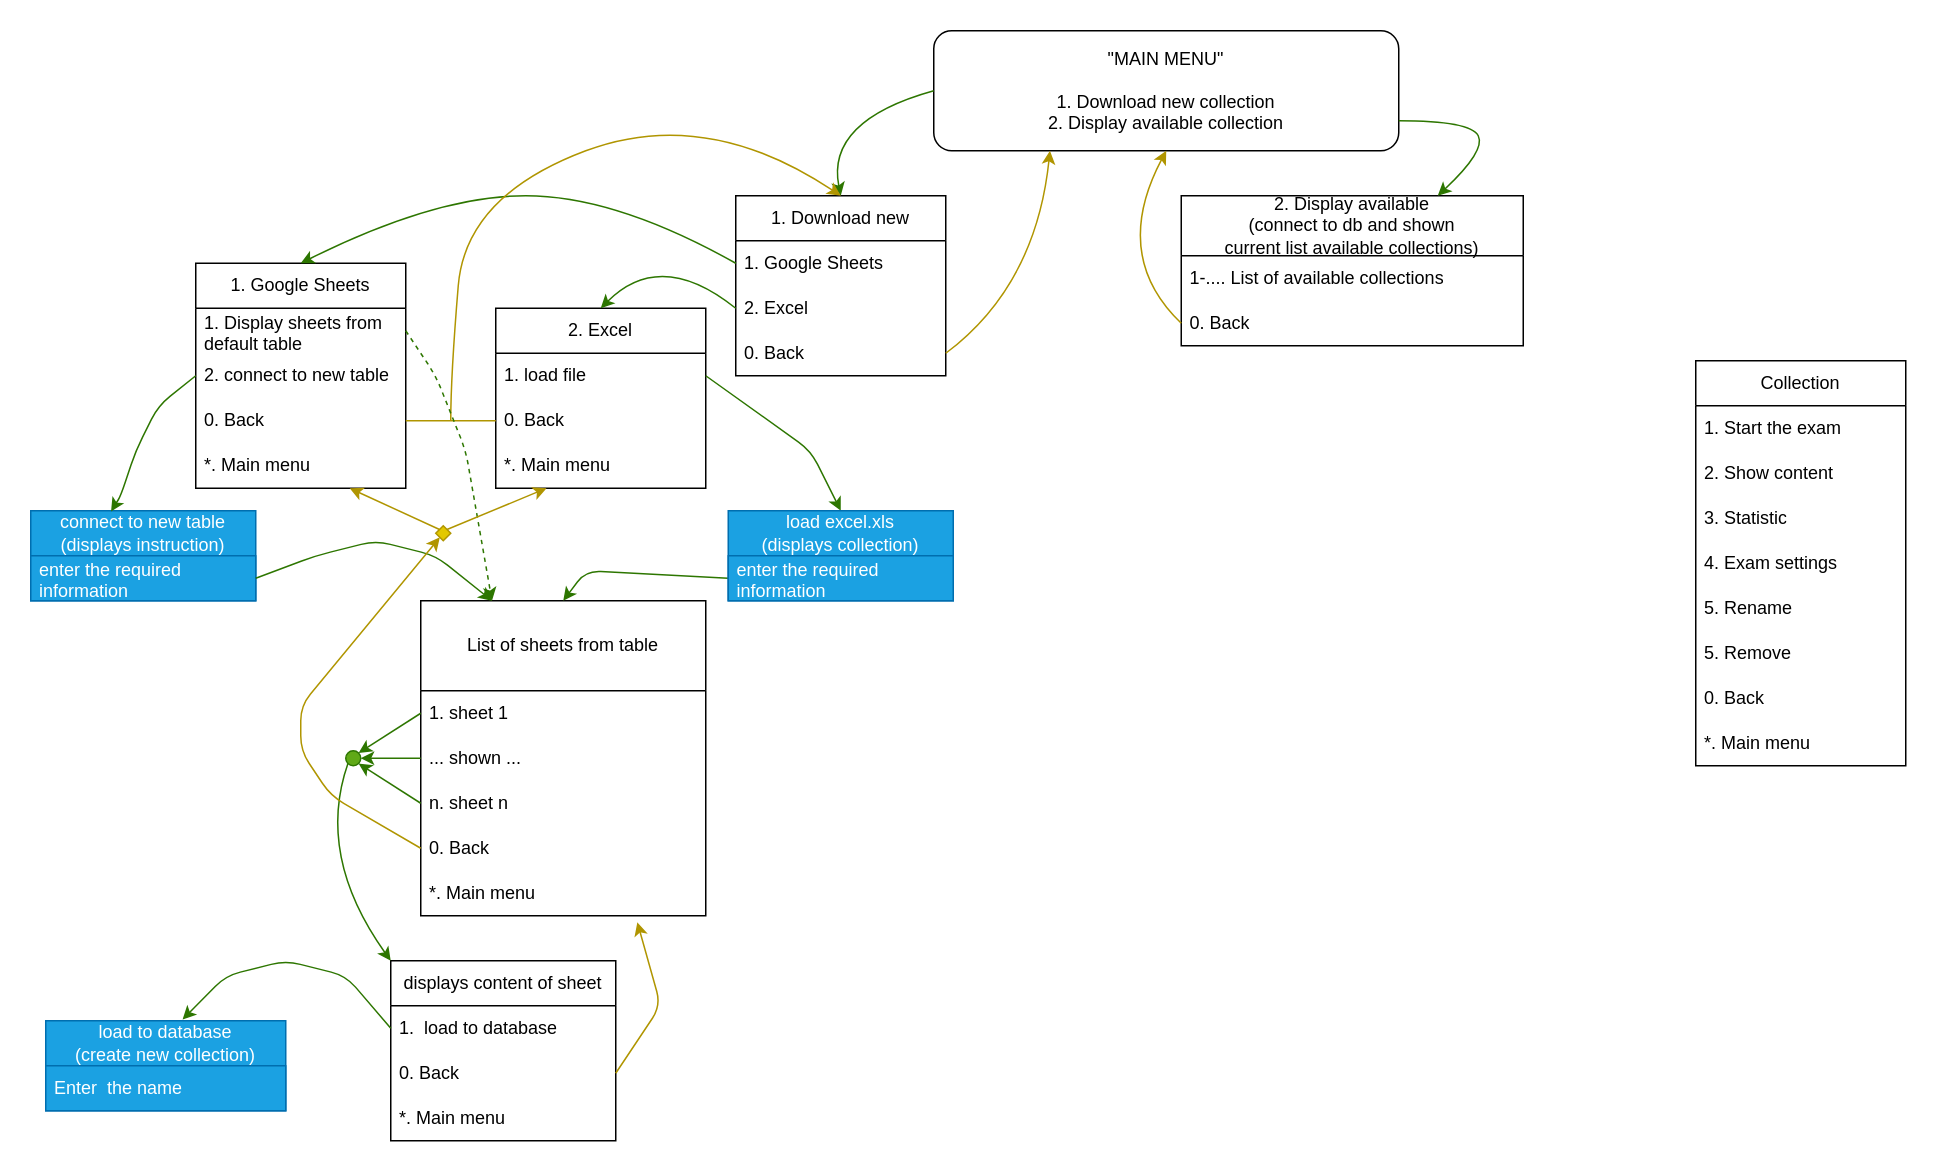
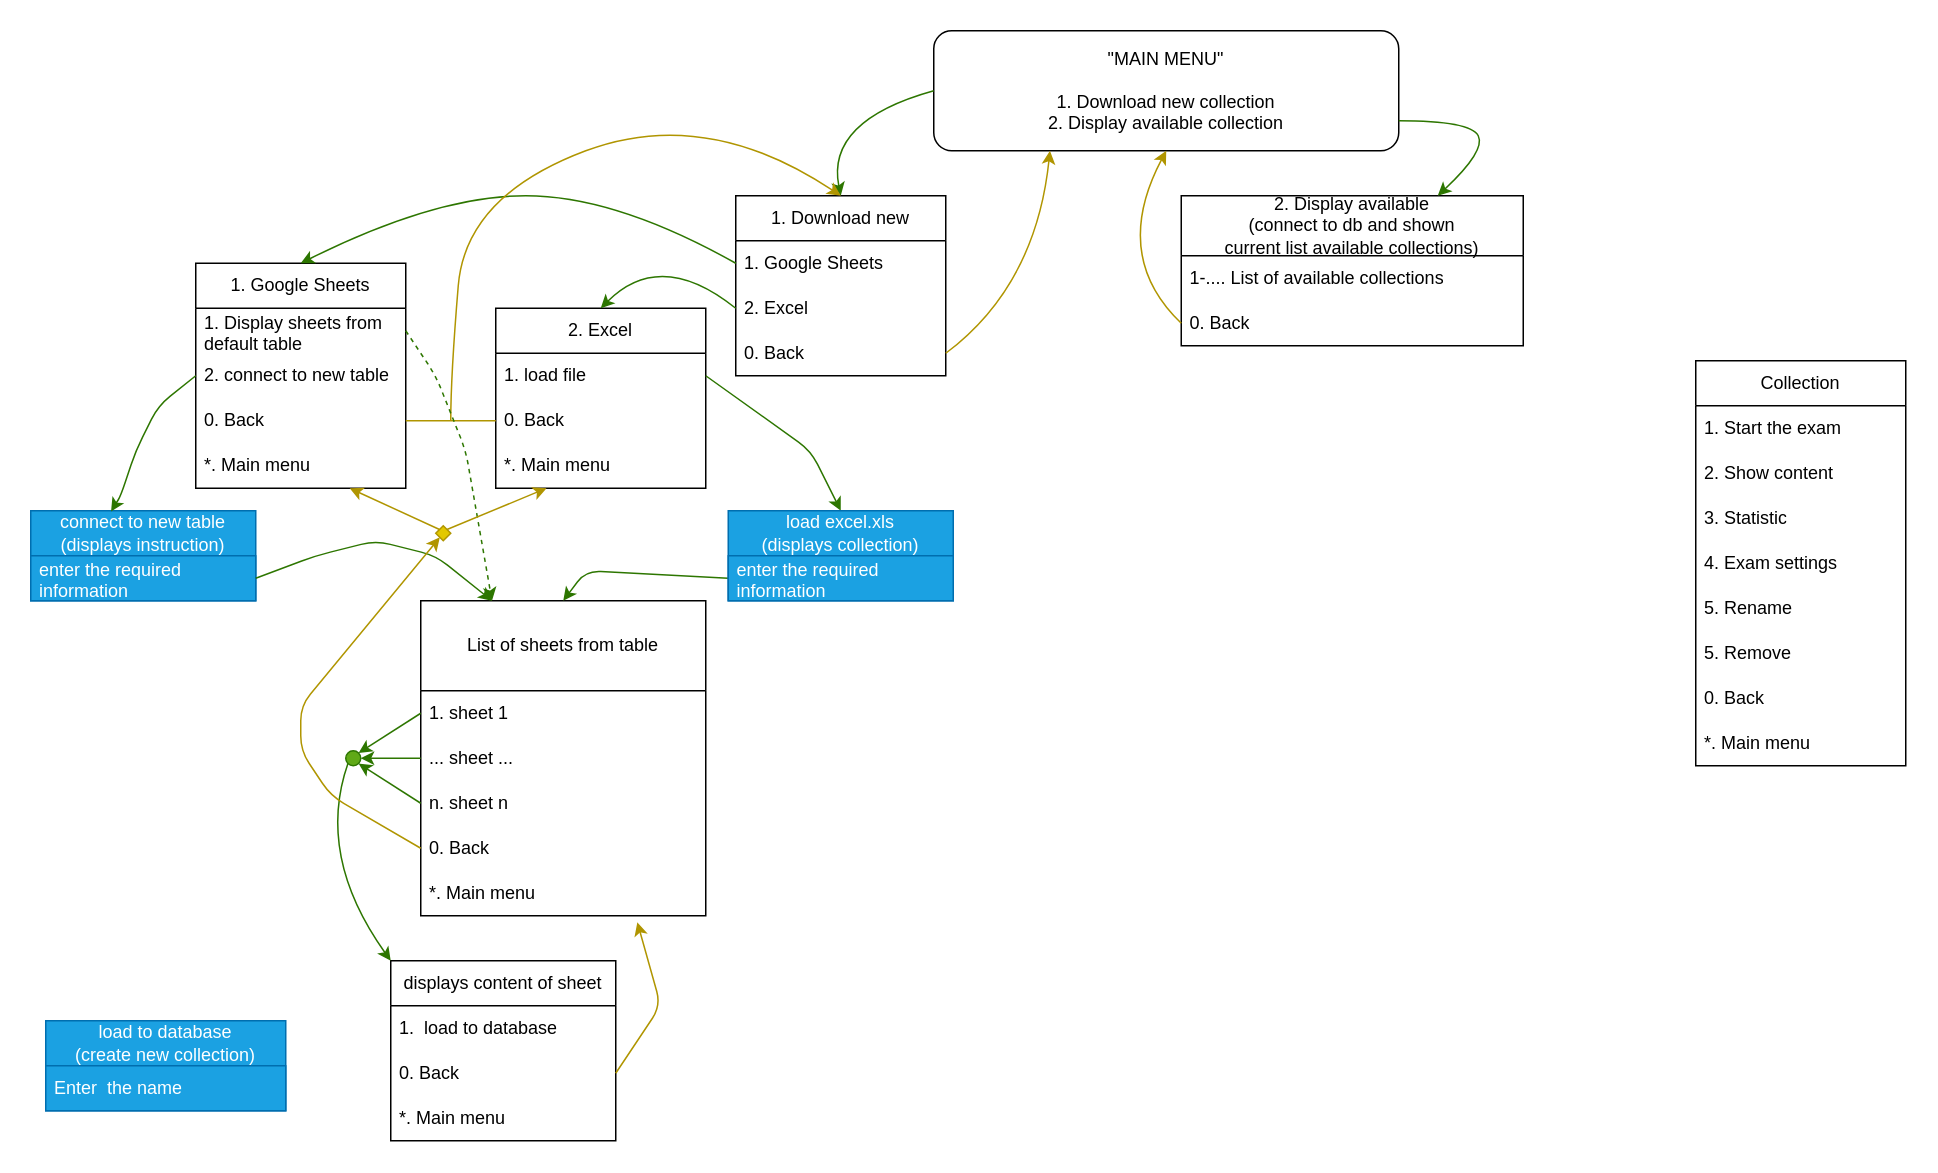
node "... shown ...": label "... shown ..." -> "... sheet ..."
edge "1. load to database" -> "load to database (create new collection)": removed
